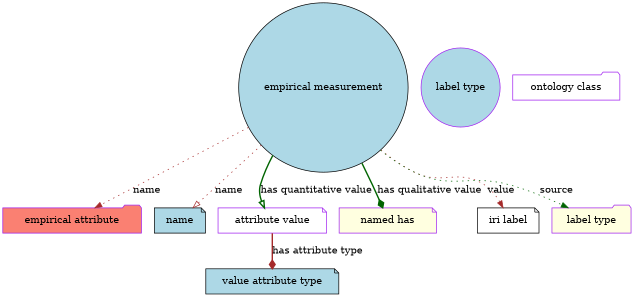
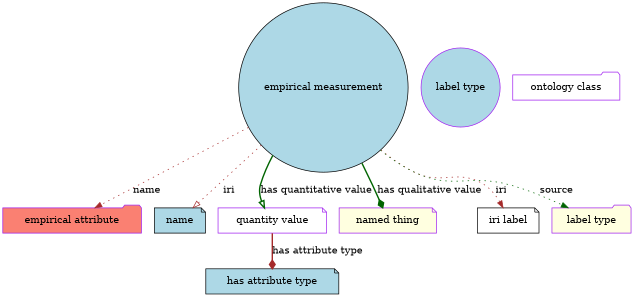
edge "empirical measurement" -> "name": label "name" -> "iri"
edge "empirical measurement" -> "iri label": label "value" -> "iri"
node "attribute value": label "attribute value" -> "quantity value"
node "named has": label "named has" -> "named thing"
node "value attribute type": label "value attribute type" -> "has attribute type"
